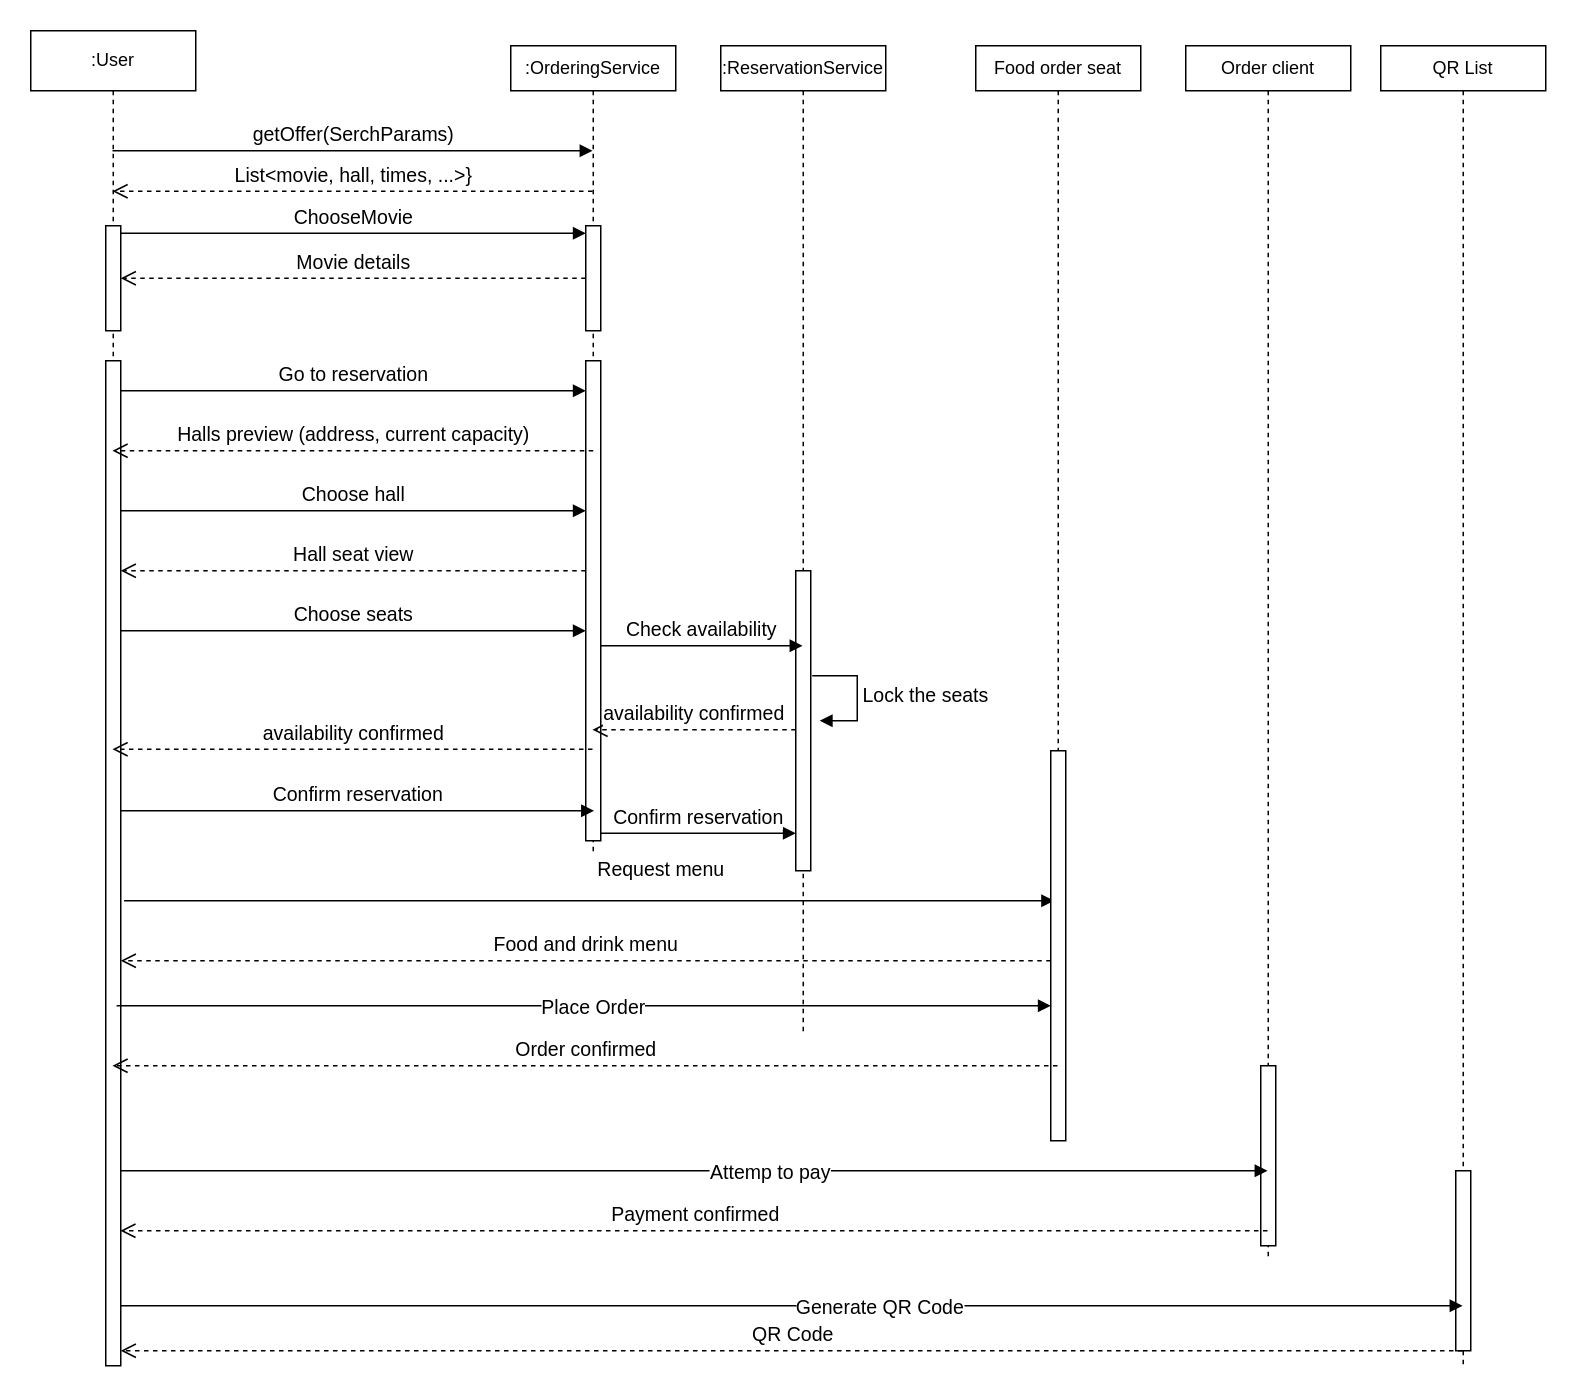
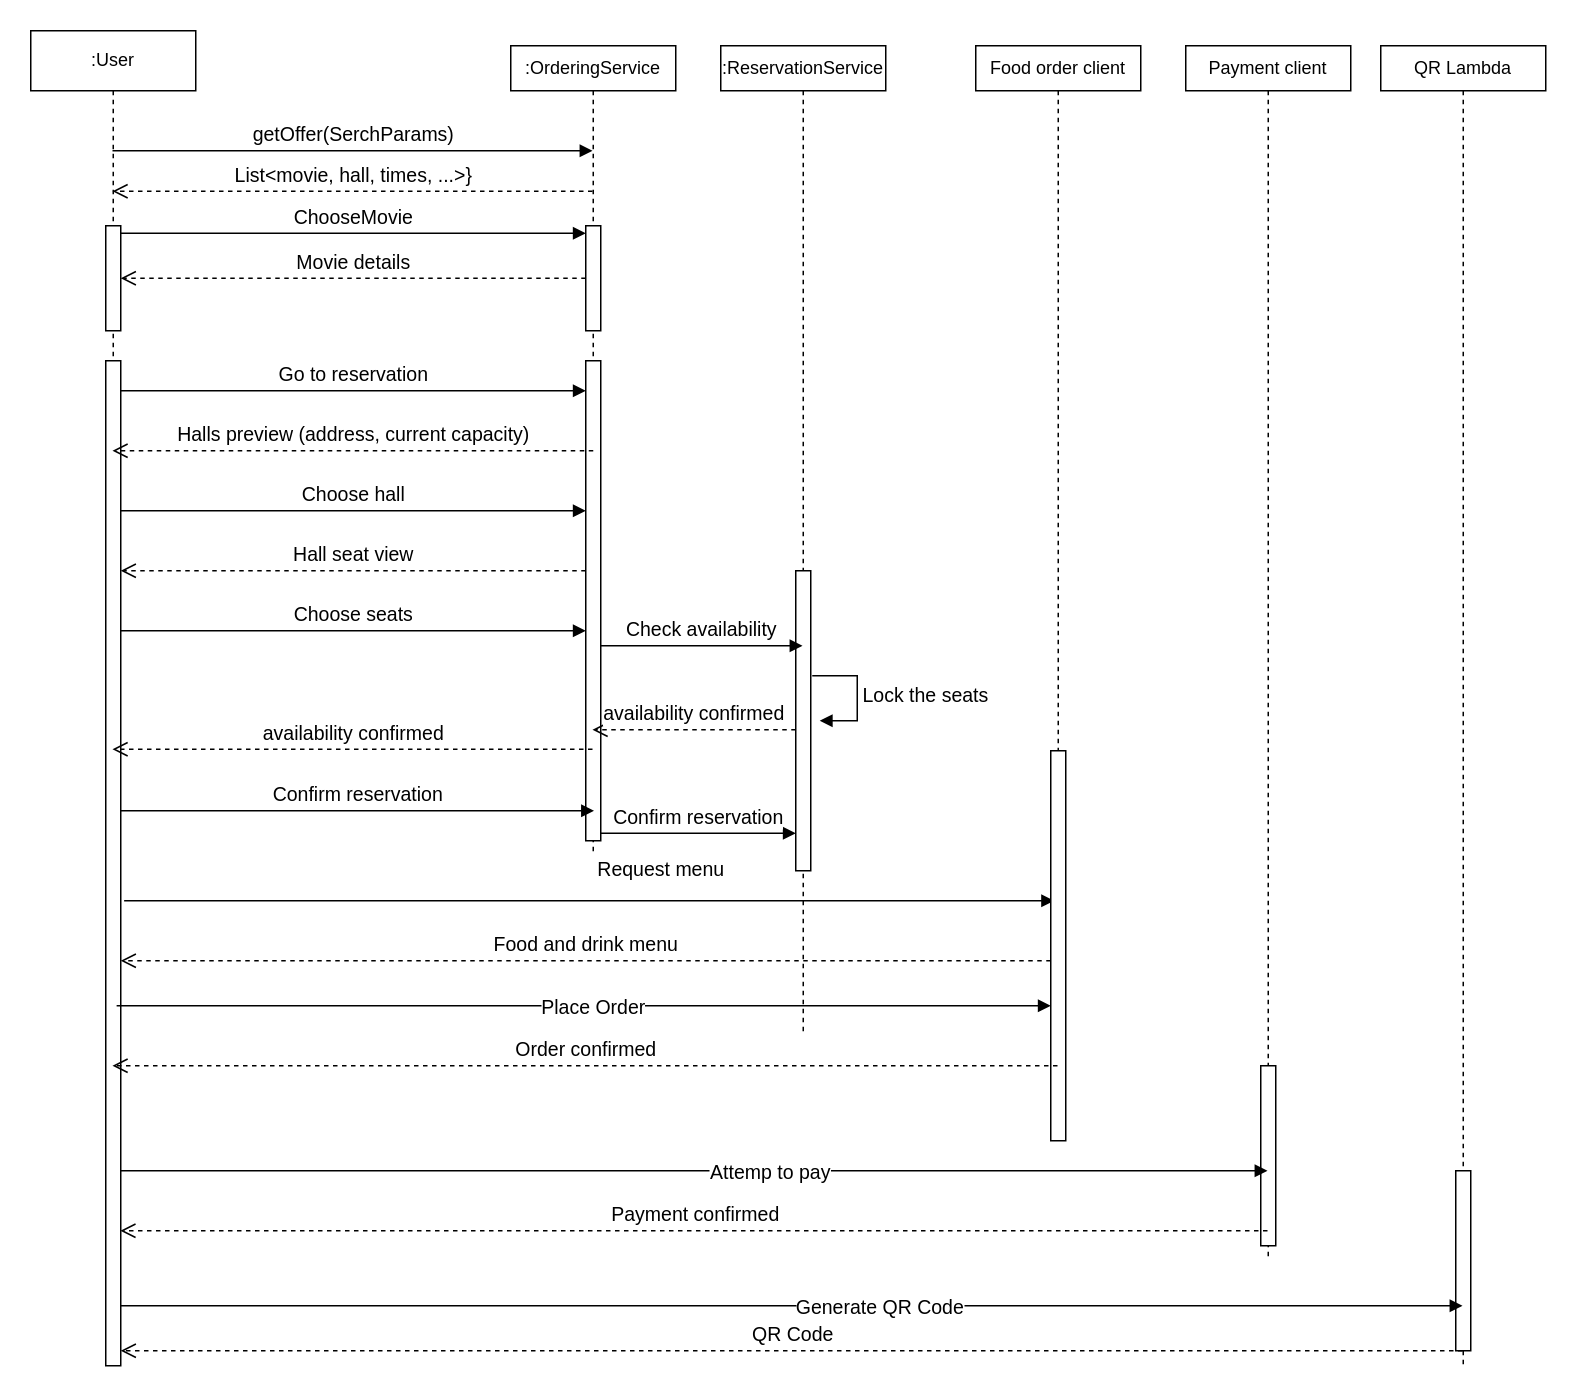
node "Food order seat": label "Food order seat" -> "Food order client"
node "Order client": label "Order client" -> "Payment client"
node "QR List": label "QR List" -> "QR Lambda"
